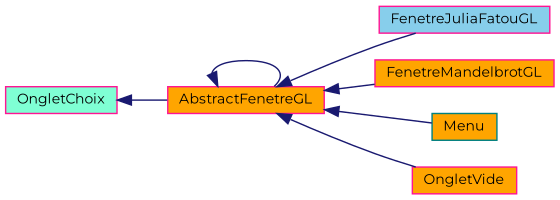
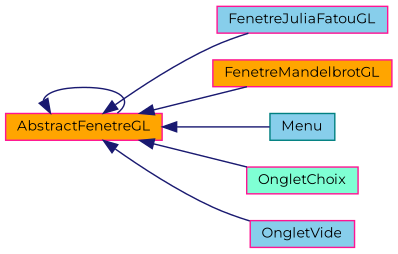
edge "AbstractFenetreGL" -> "OngletChoix": reversed
node "Menu": fillcolor orange -> skyblue
node "OngletVide": fillcolor orange -> skyblue
